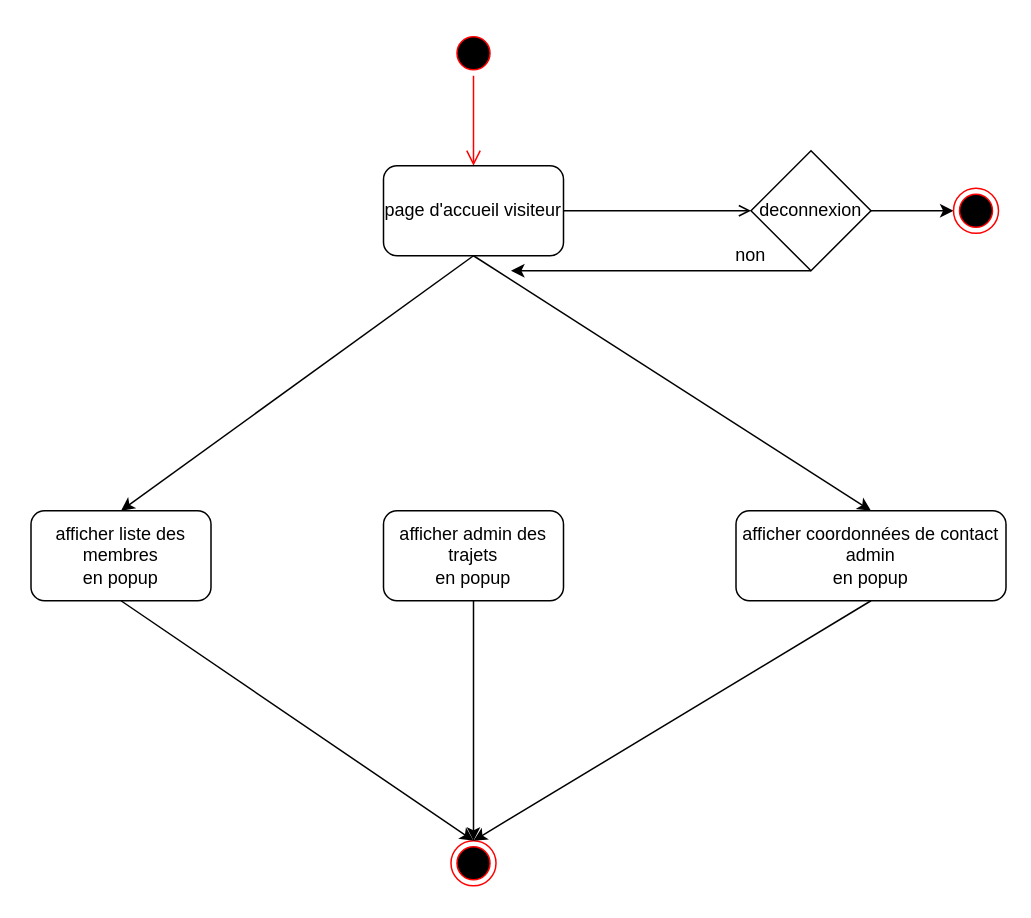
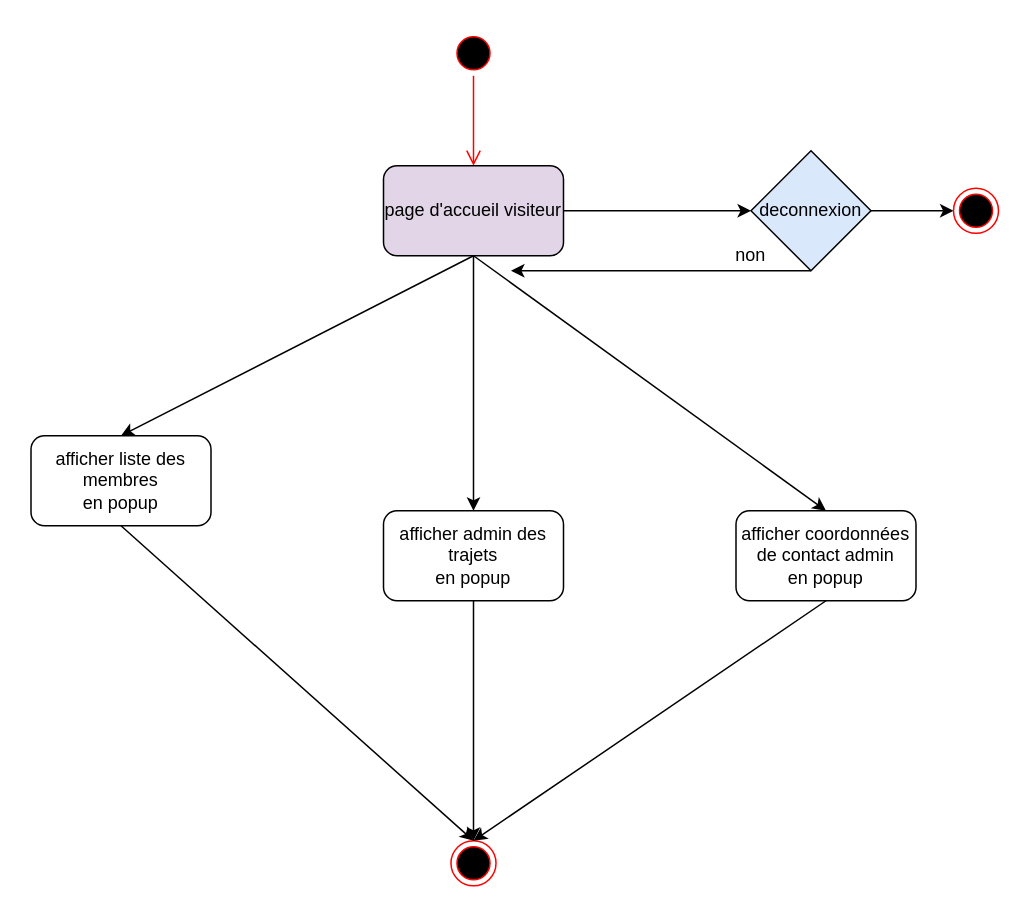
node "page d'accueil visiteur": fillcolor #ffffff -> #e1d5e7
edge "page d'accueil visiteur" -> "deconnexion": arrowhead open -> classic
node "deconnexion": fillcolor #ffffff -> #dae8fc
edge "page d'accueil visiteur" -> "afficher admin des trajets en popup": added
node "afficher liste des membres en popup": moved (121, 556) -> (121, 481)
node "afficher coordonnées de contact admin en popup": size 270x90 -> 180x90
